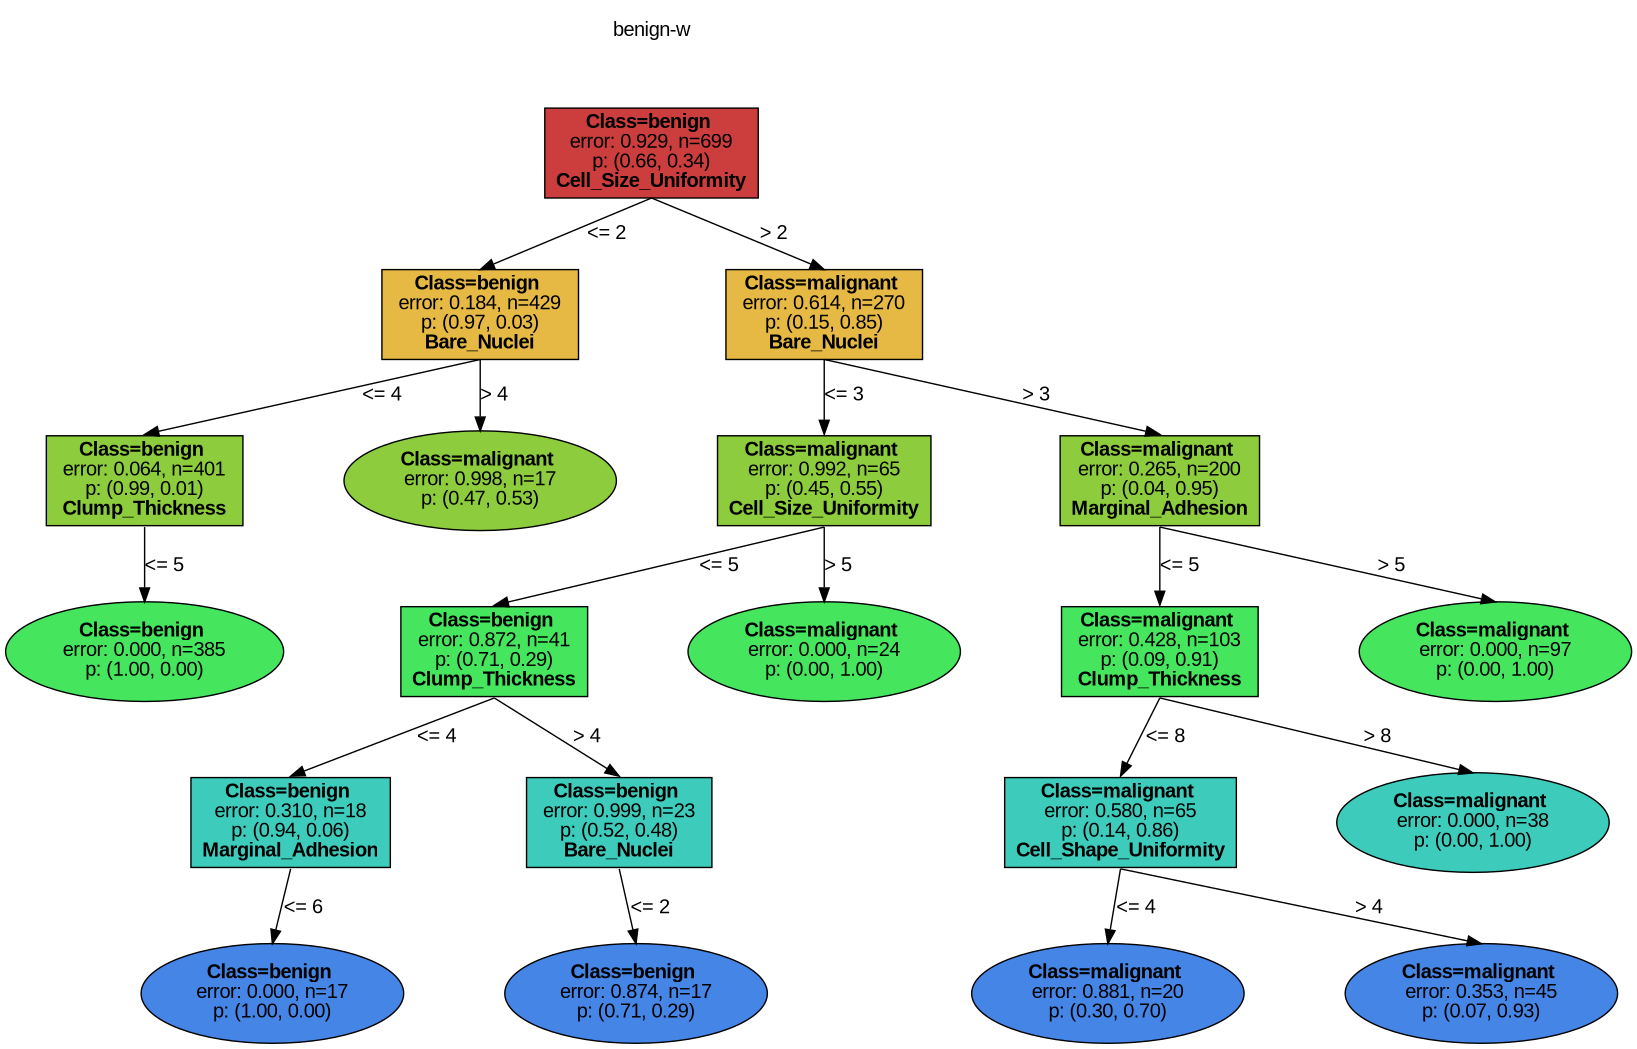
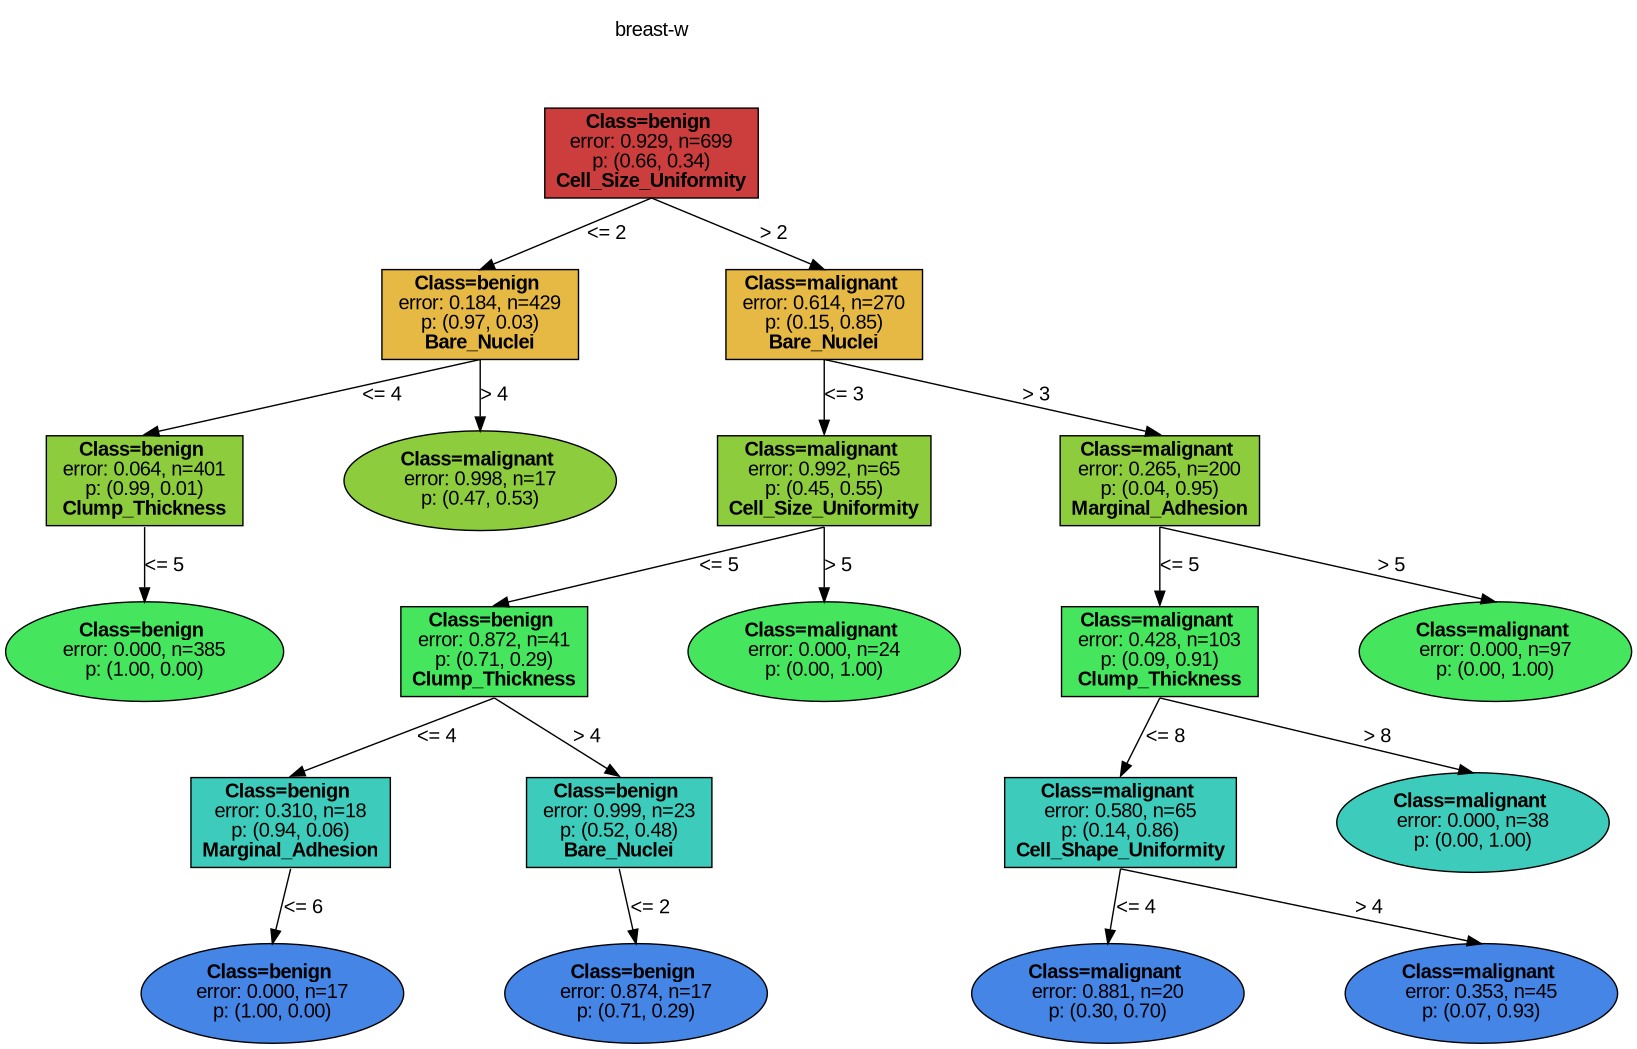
node "benign-w": label "benign-w" -> "breast-w"
